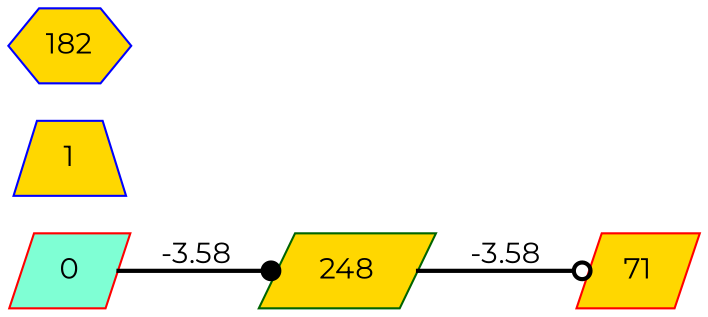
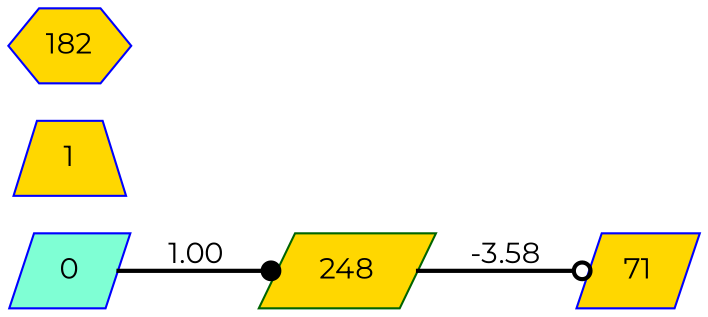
edge "0" -> "248": label "-3.58" -> "1.00"
node "0": color red -> blue
node "71": color red -> blue
